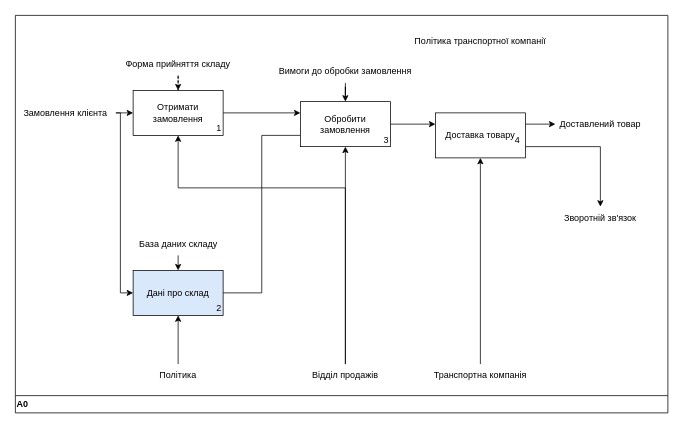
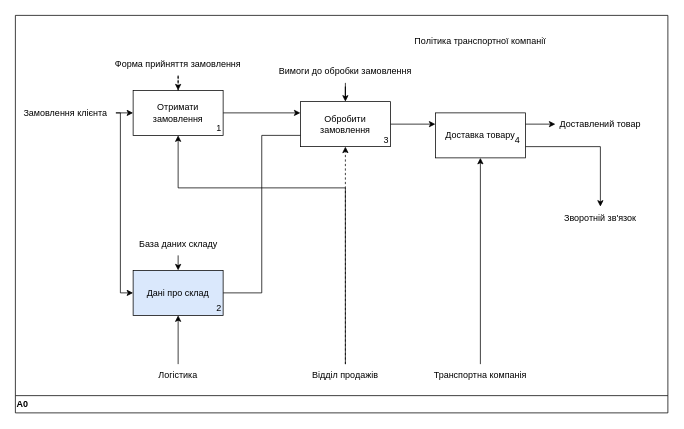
node "Форма прийняття складу": label "Форма прийняття складу" -> "Форма прийняття замовлення"
edge "Відділ продажів" -> "Обробити замовлення": style solid -> dashed
node "Політика": label "Політика" -> "Логістика"
